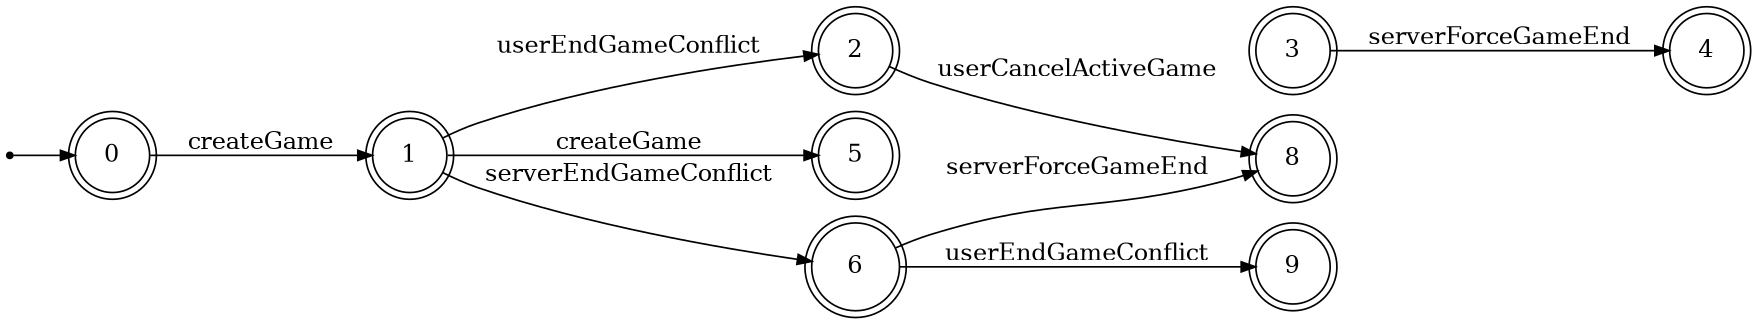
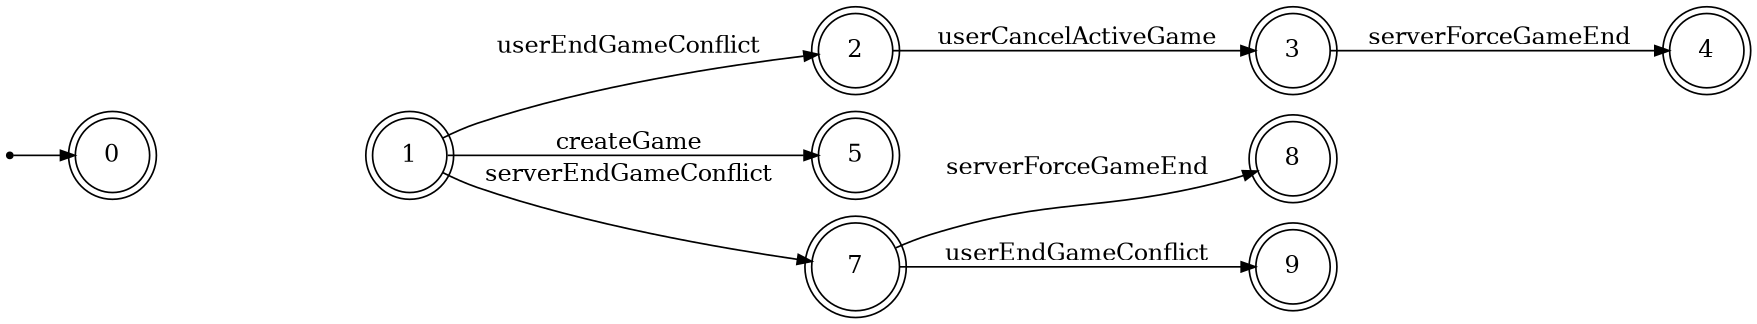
edge "2" -> "8": now "2" -> "3"
edge "0" -> "1": removed, label "createGame"
node "6": label "6" -> "7"
